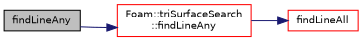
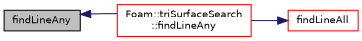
edge "findLineAny" -> "Foam::triSurfaceSearch ::findLineAny": reversed
